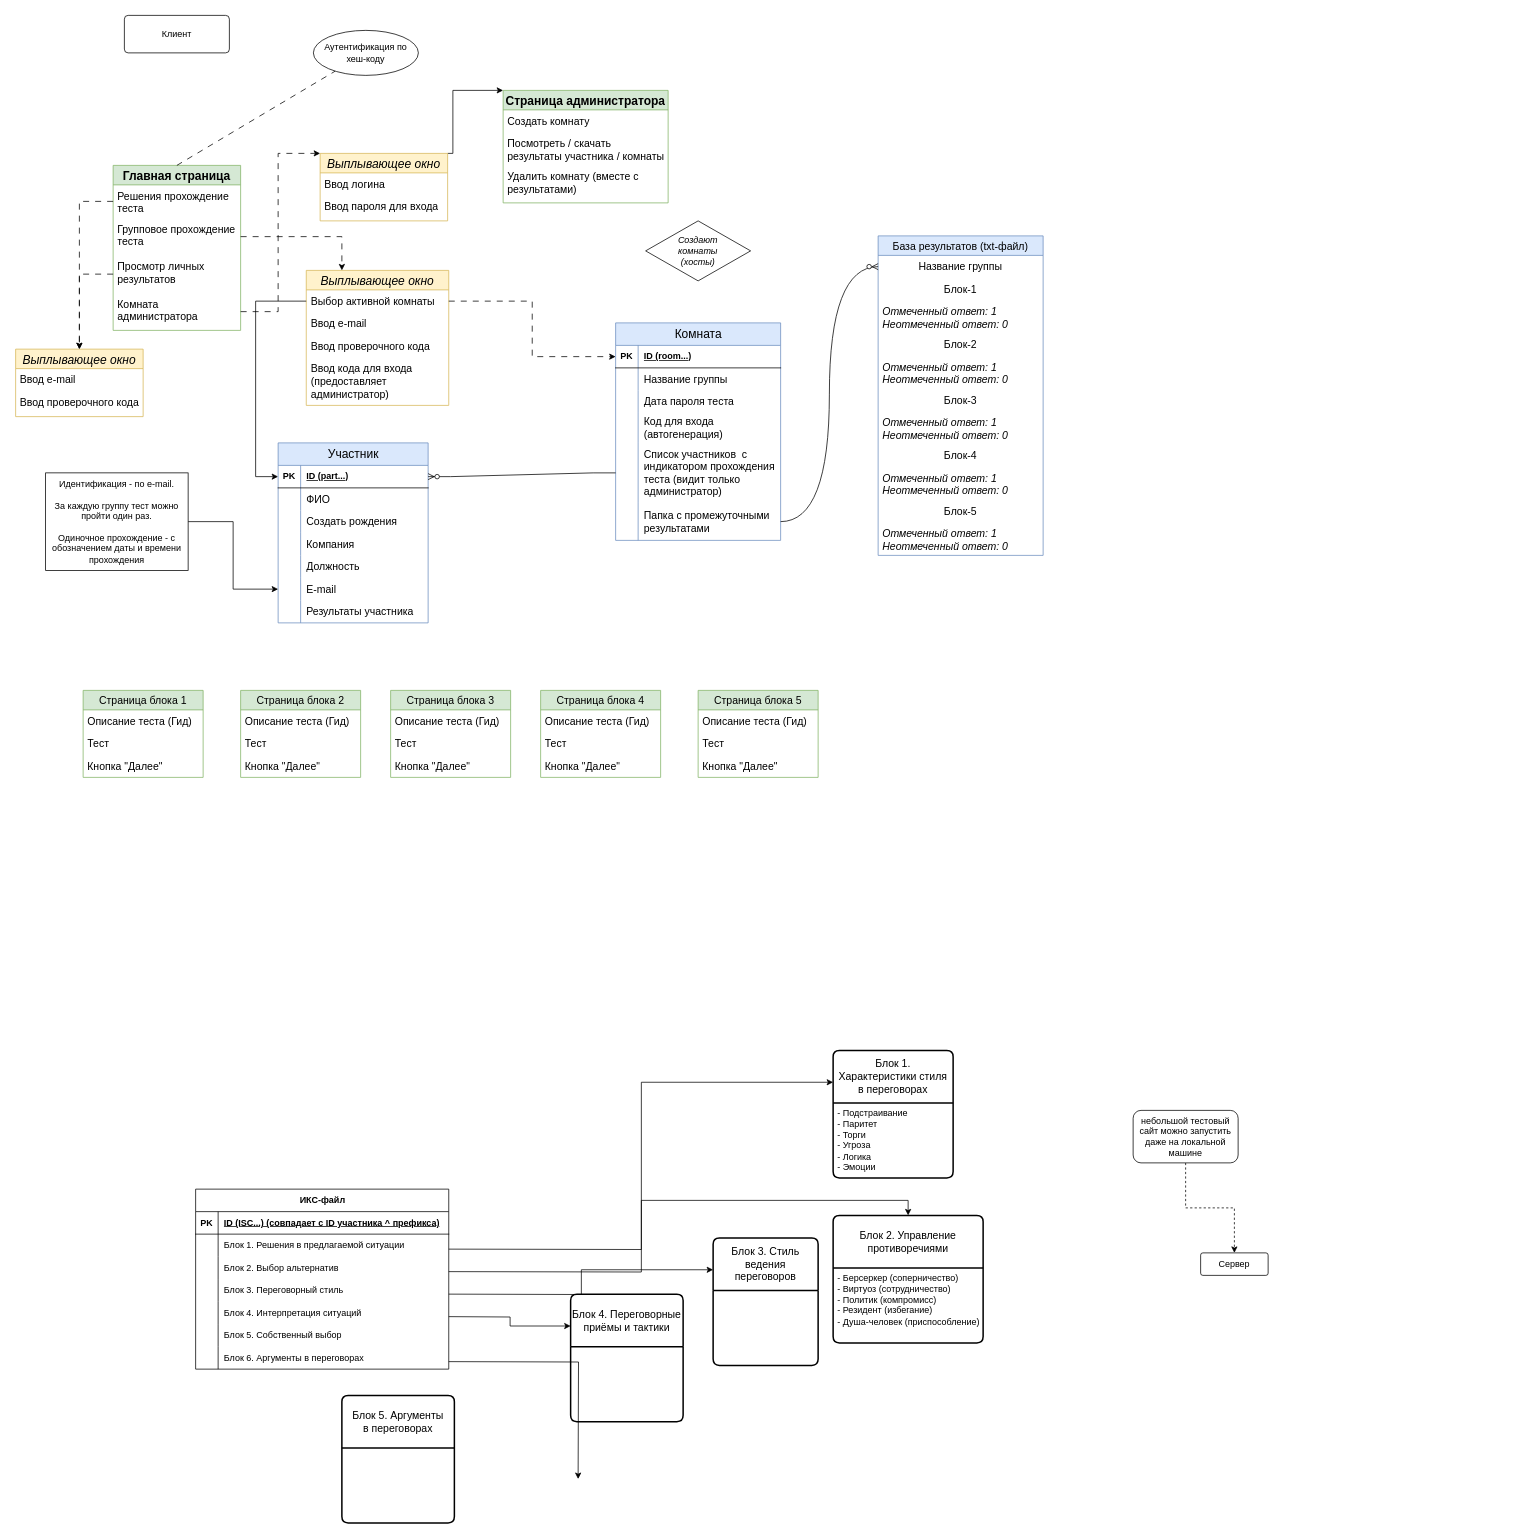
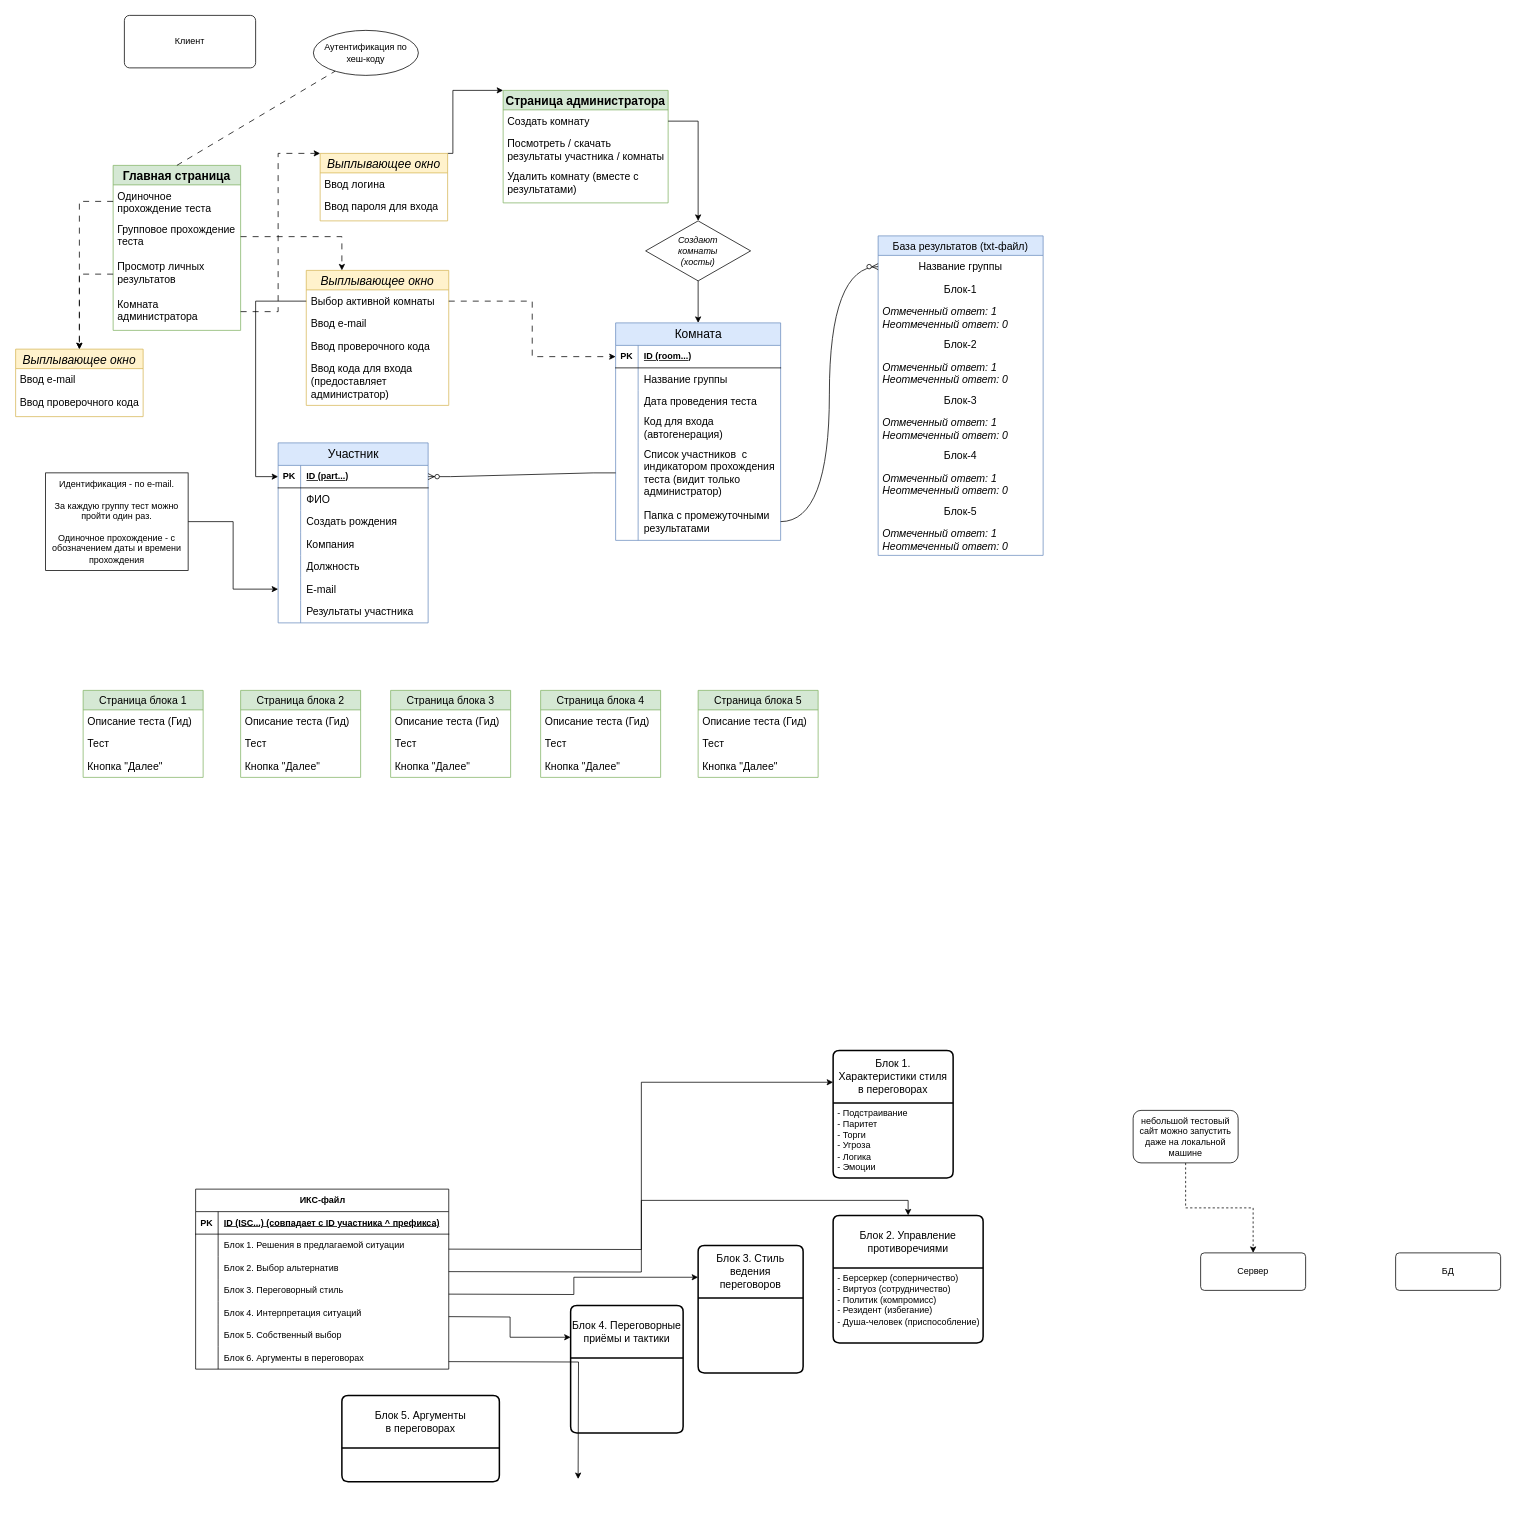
node "Клиент": size 105x38 -> 131x53
edge "Создать комнату" -> "Создают комнаты (хосты)": added
node "Решения прохождение теста": label "Решения прохождение теста" -> "Одиночное прохождение теста"
edge "Создают комнаты (хосты)" -> "Комната": added
node "Дата пароля теста": label "Дата пароля теста" -> "Дата проведения теста"
node "Сервер": size 68x23 -> 105x38
node "БД": added
node "Блок 3. Стиль ведения переговоров": moved (765, 1302) -> (750, 1309)
node "Блок 4. Переговорные приёмы и тактики": moved (627, 1358) -> (627, 1369)
node "Блок 5. Аргументы в переговорах": size 113x128 -> 158x86
